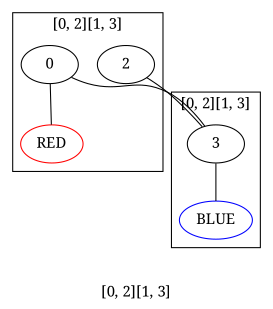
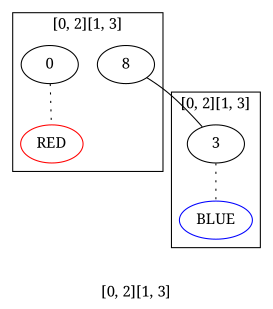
node "2": label "2" -> "8"
edge "0" -- "3": removed
edge "0" -- "RED": style solid -> dotted
edge "3" -- "BLUE": style solid -> dotted
